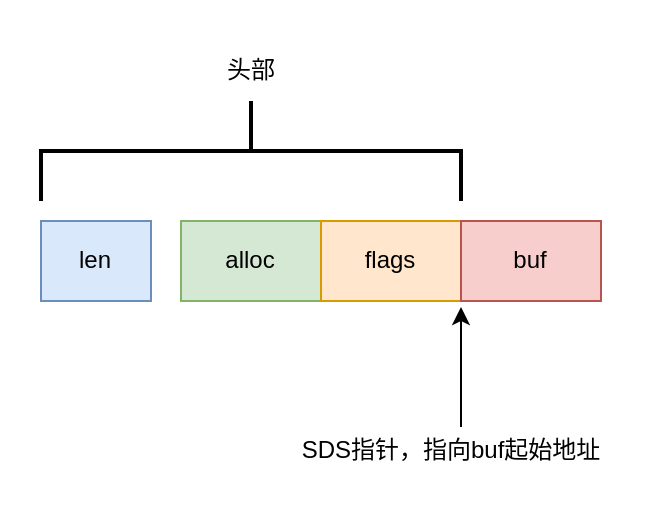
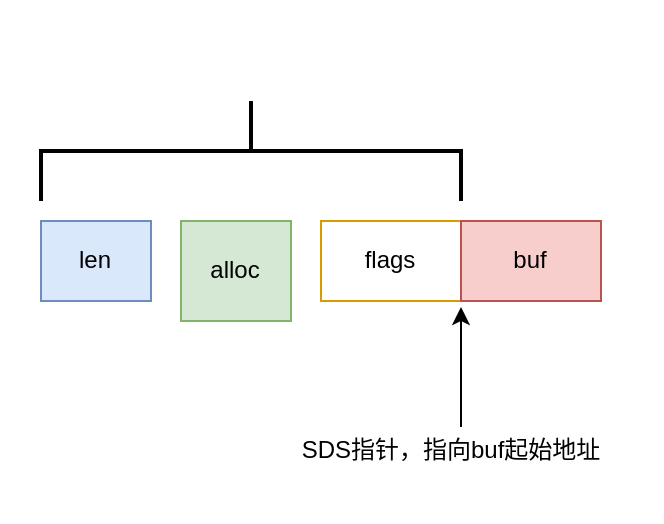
node "头部": removed
node "alloc": size 140x80 -> 110x100
node "flags": fillcolor #ffe6cc -> #ffffff
